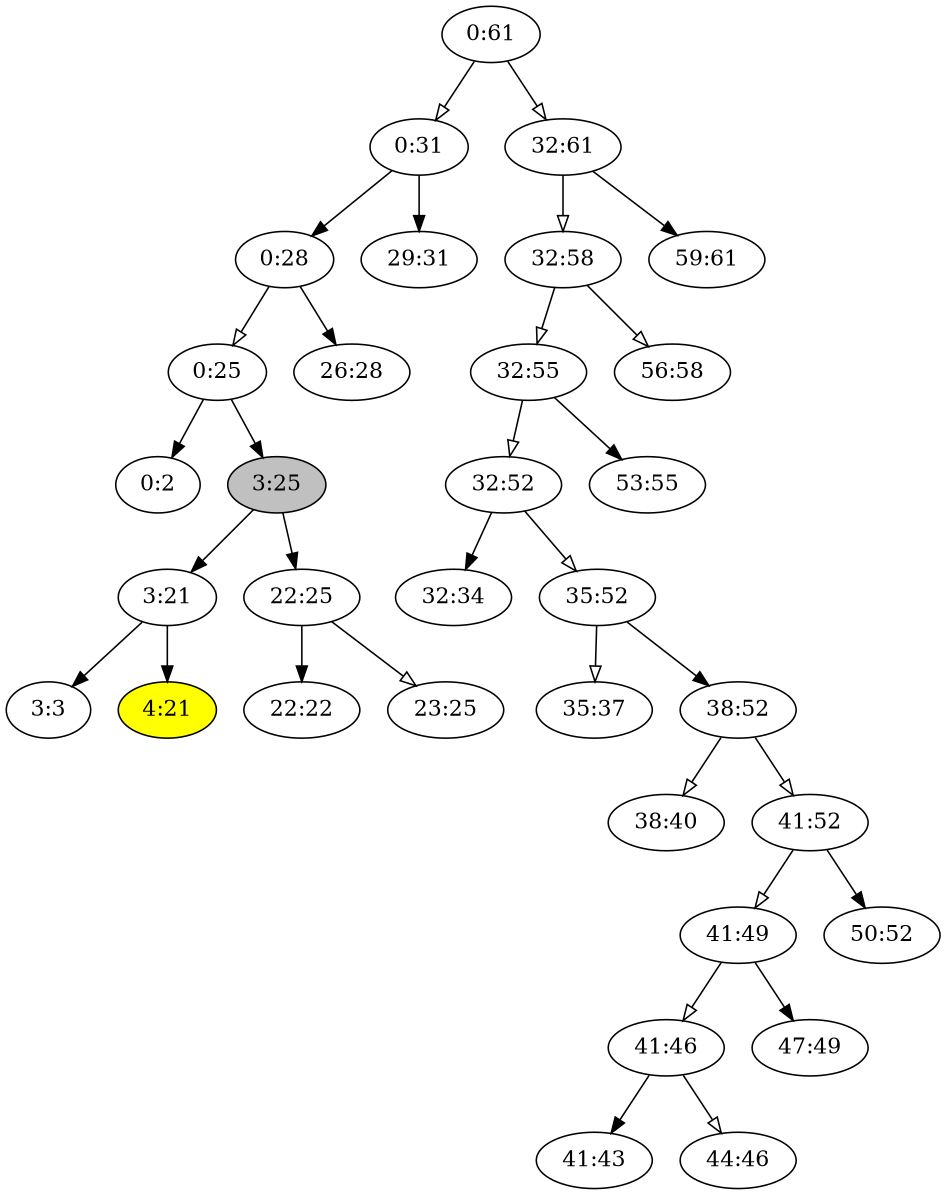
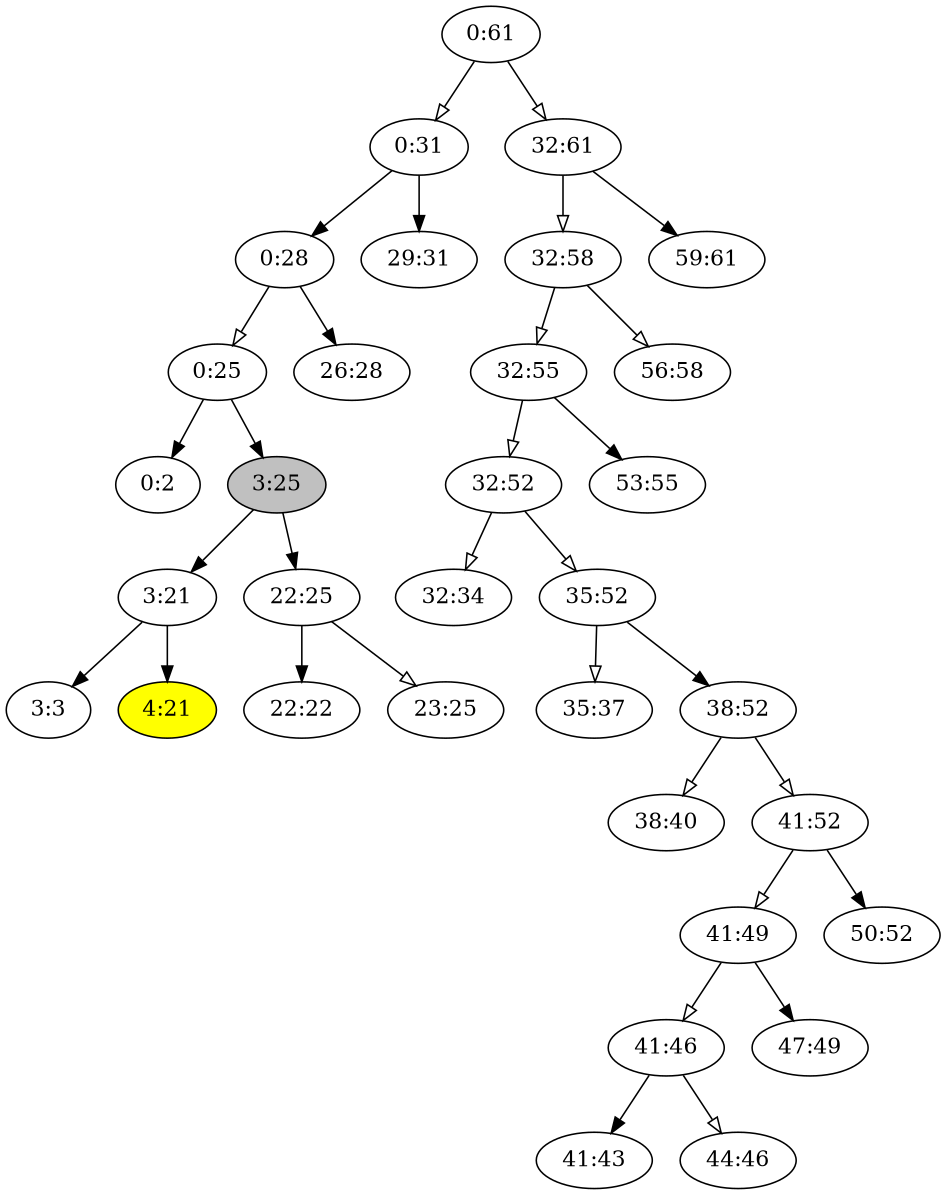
edge "32:52" -> "32:34": arrowhead normal -> onormal
